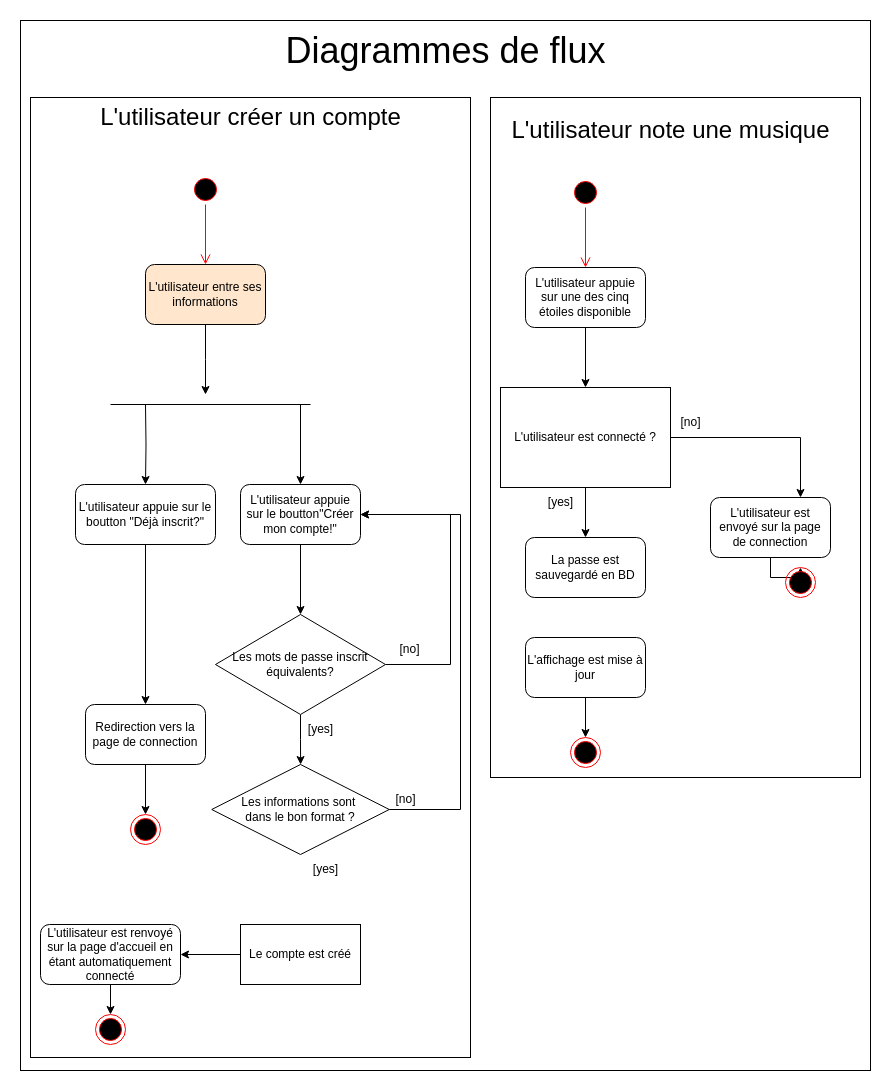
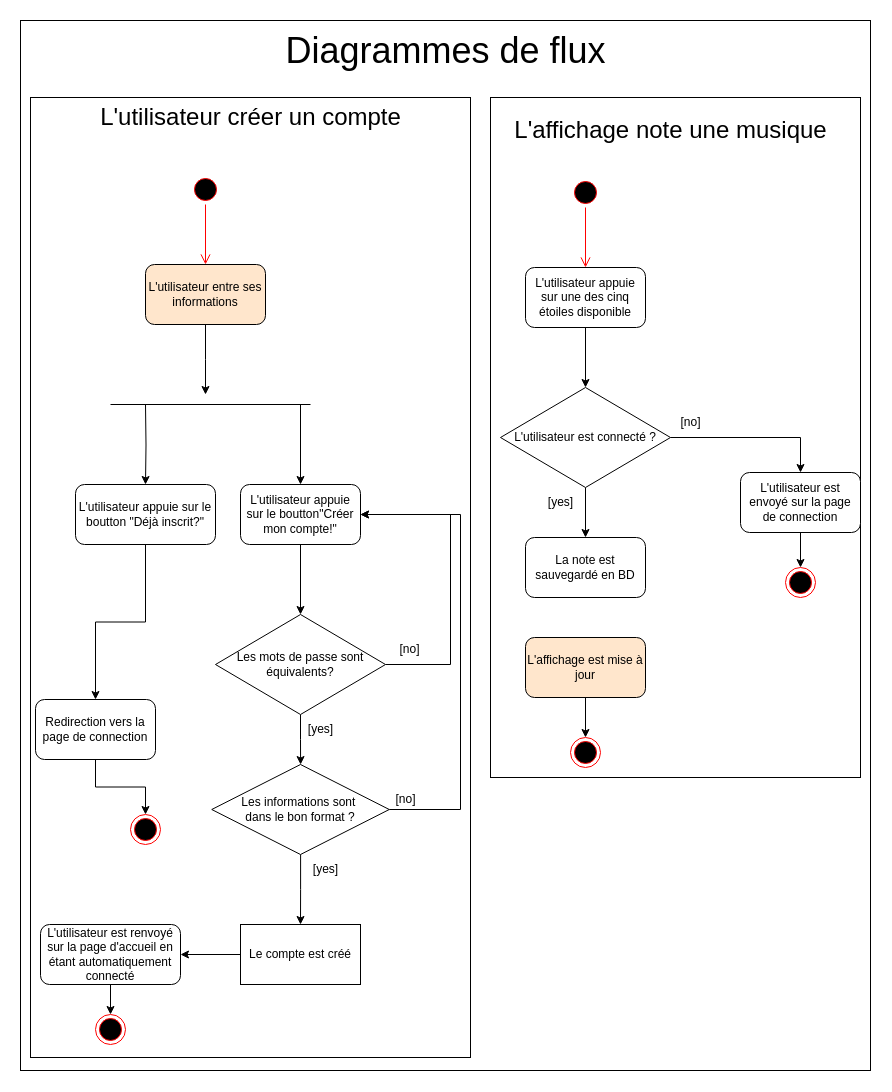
node "L'utilisateur note une musique": label "L'utilisateur note une musique" -> "L'affichage note une musique"
node "L'utilisateur est connecté ?": shape rectangle -> diamond
node "L'utilisateur est envoyé sur la page de connection": moved (771, 528) -> (801, 503)
node "La passe est sauvegardé en BD": label "La passe est sauvegardé en BD" -> "La note est sauvegardé en BD"
node "Les mots de passe inscrit équivalents?": label "Les mots de passe inscrit équivalents?" -> "Les mots de passe sont équivalents?"
node "L'affichage est mise à jour": fillcolor #ffffff -> #ffe6cc
node "Redirection vers la page de connection": moved (146, 735) -> (96, 730)
edge "Les informations sont dans le bon format ?" -> "Le compte est créé": added
